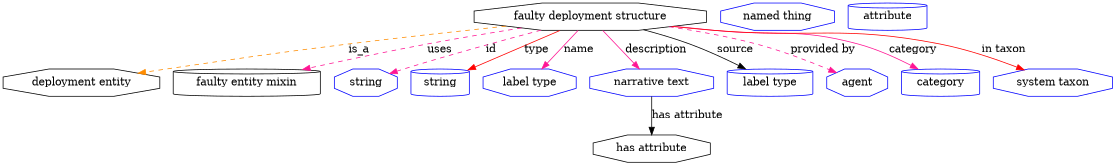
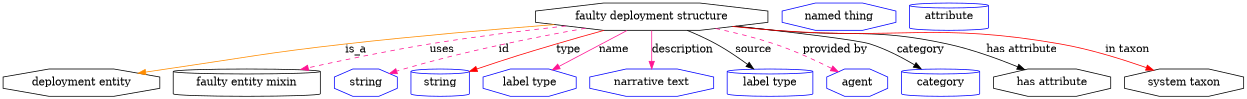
edge "faulty deployment structure" -> "category": color deeppink -> black
edge "faulty deployment structure" -> "deployment entity": style dashed -> solid
node "system taxon": color blue -> black
edge "narrative text" -> "has attribute": now "faulty deployment structure" -> "has attribute"
